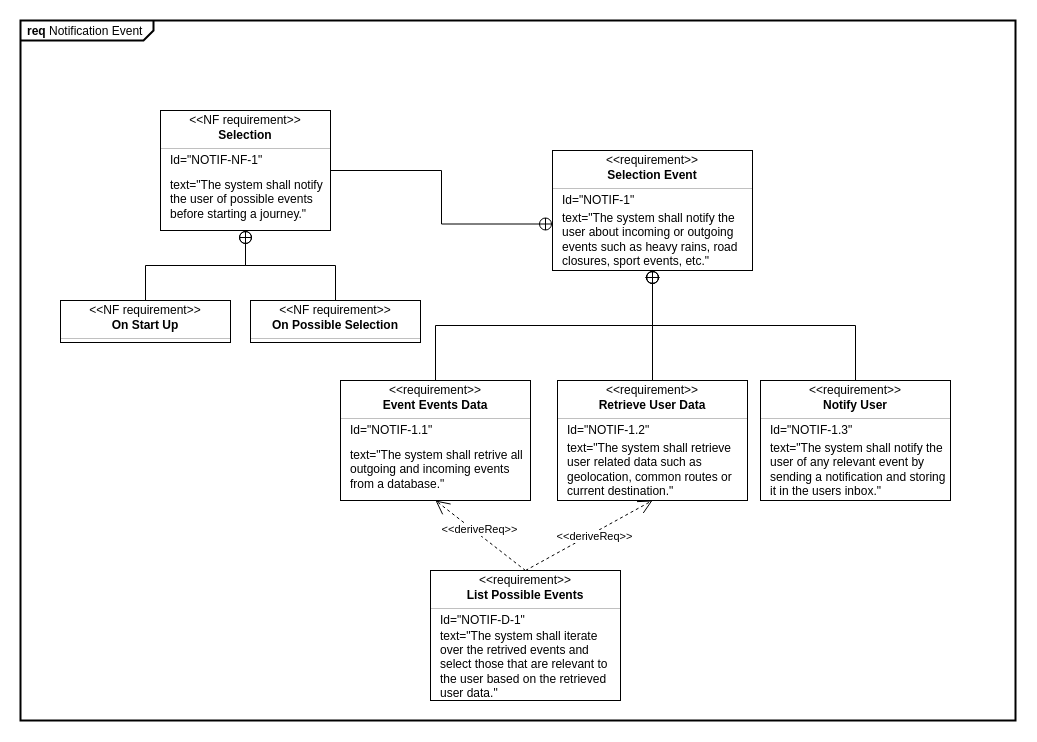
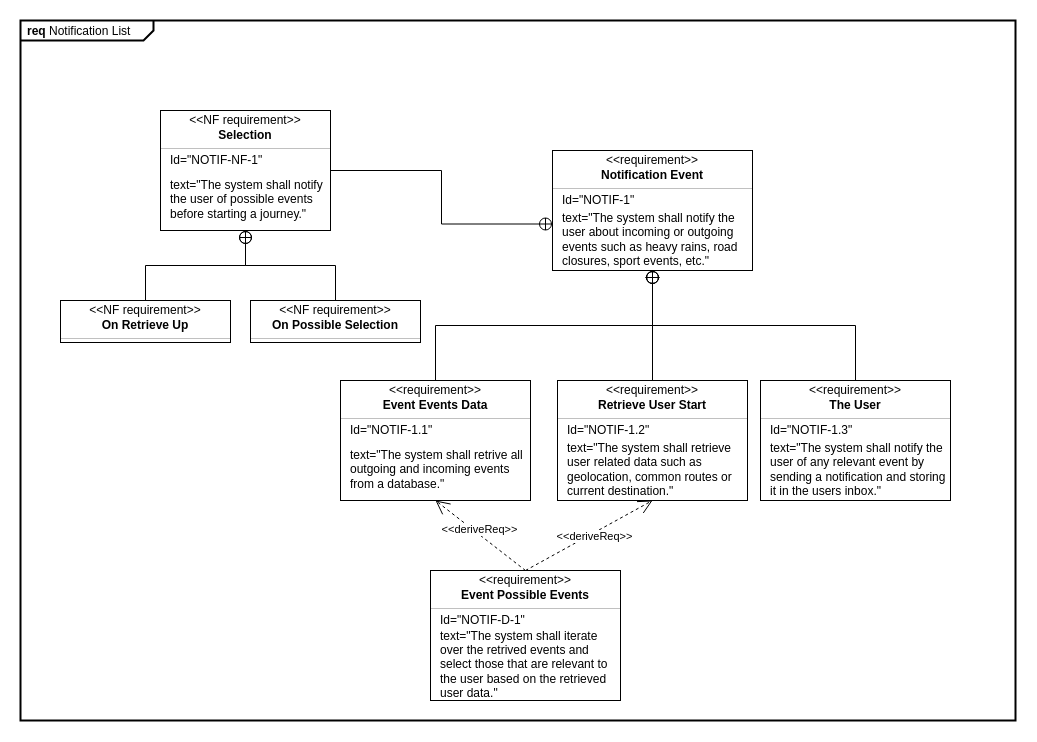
node "req Notification Event": label "req Notification Event" -> "req Notification List"
node "Selection Event": label "Selection Event" -> "Notification Event"
node "On Start Up": label "On Start Up" -> "On Retrieve Up"
node "Retrieve User Data": label "Retrieve User Data" -> "Retrieve User Start"
node "Notify User": label "Notify User" -> "The User"
node "List Possible Events": label "List Possible Events" -> "Event Possible Events"
